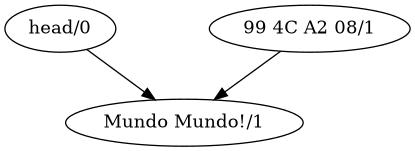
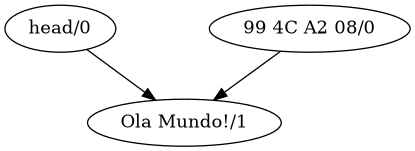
node "99 4C A2 08/1": label "99 4C A2 08/1" -> "99 4C A2 08/0"
node "Mundo Mundo!/1": label "Mundo Mundo!/1" -> "Ola Mundo!/1"
